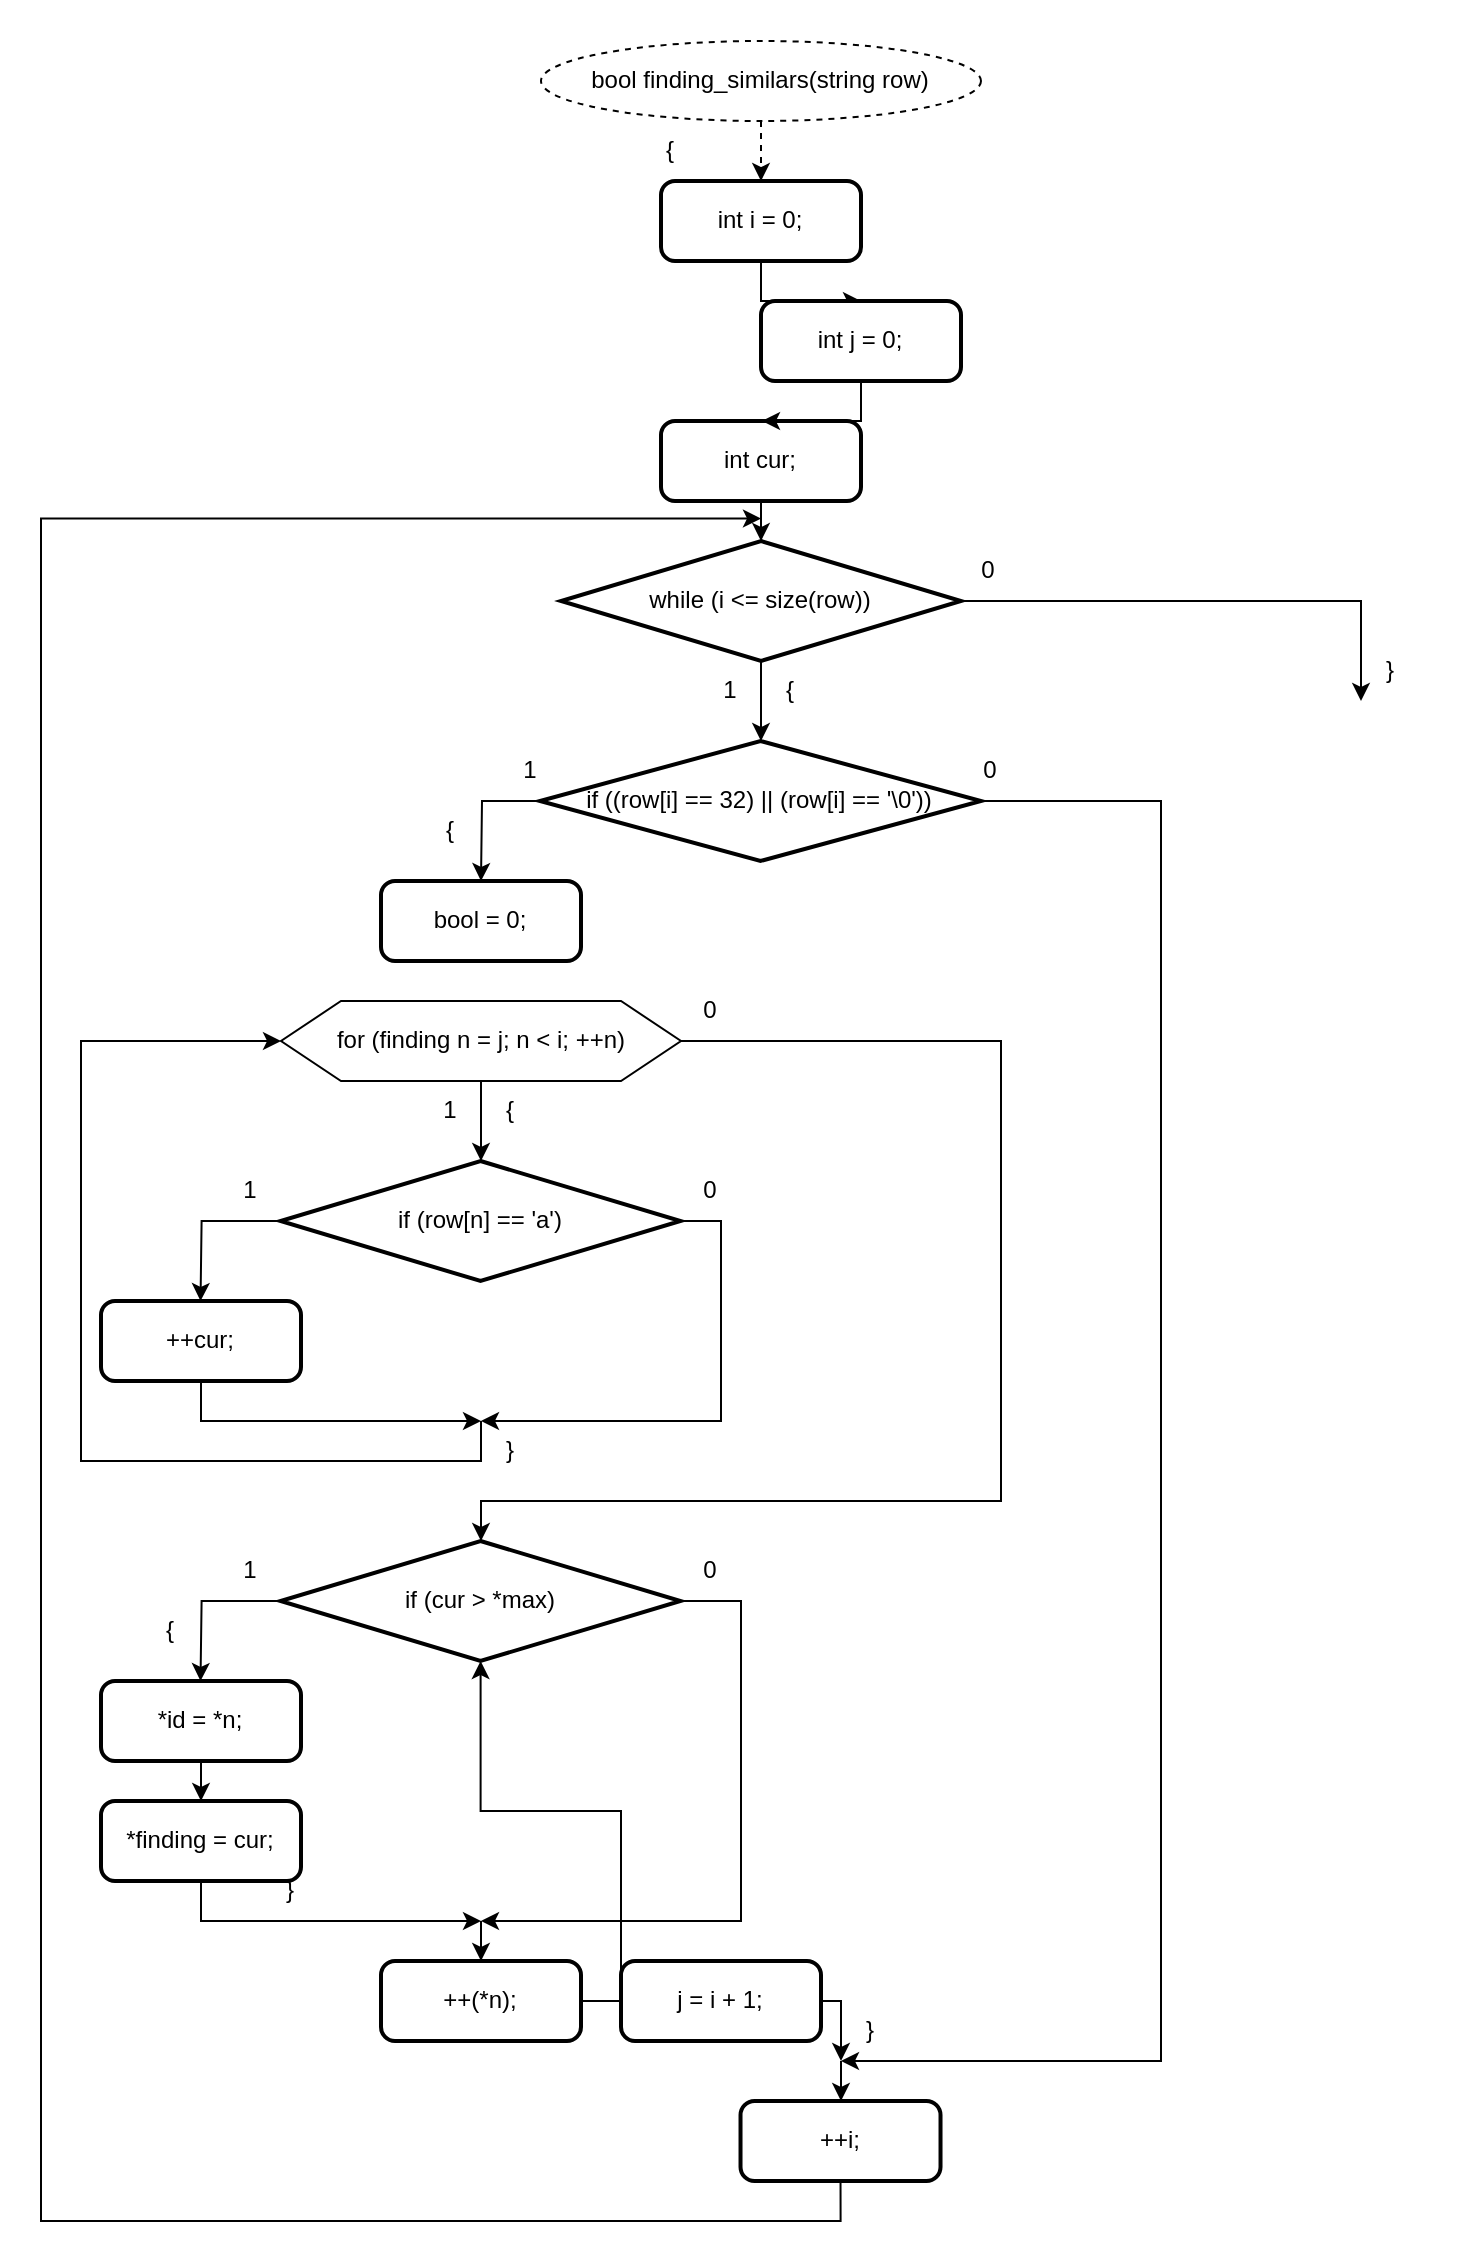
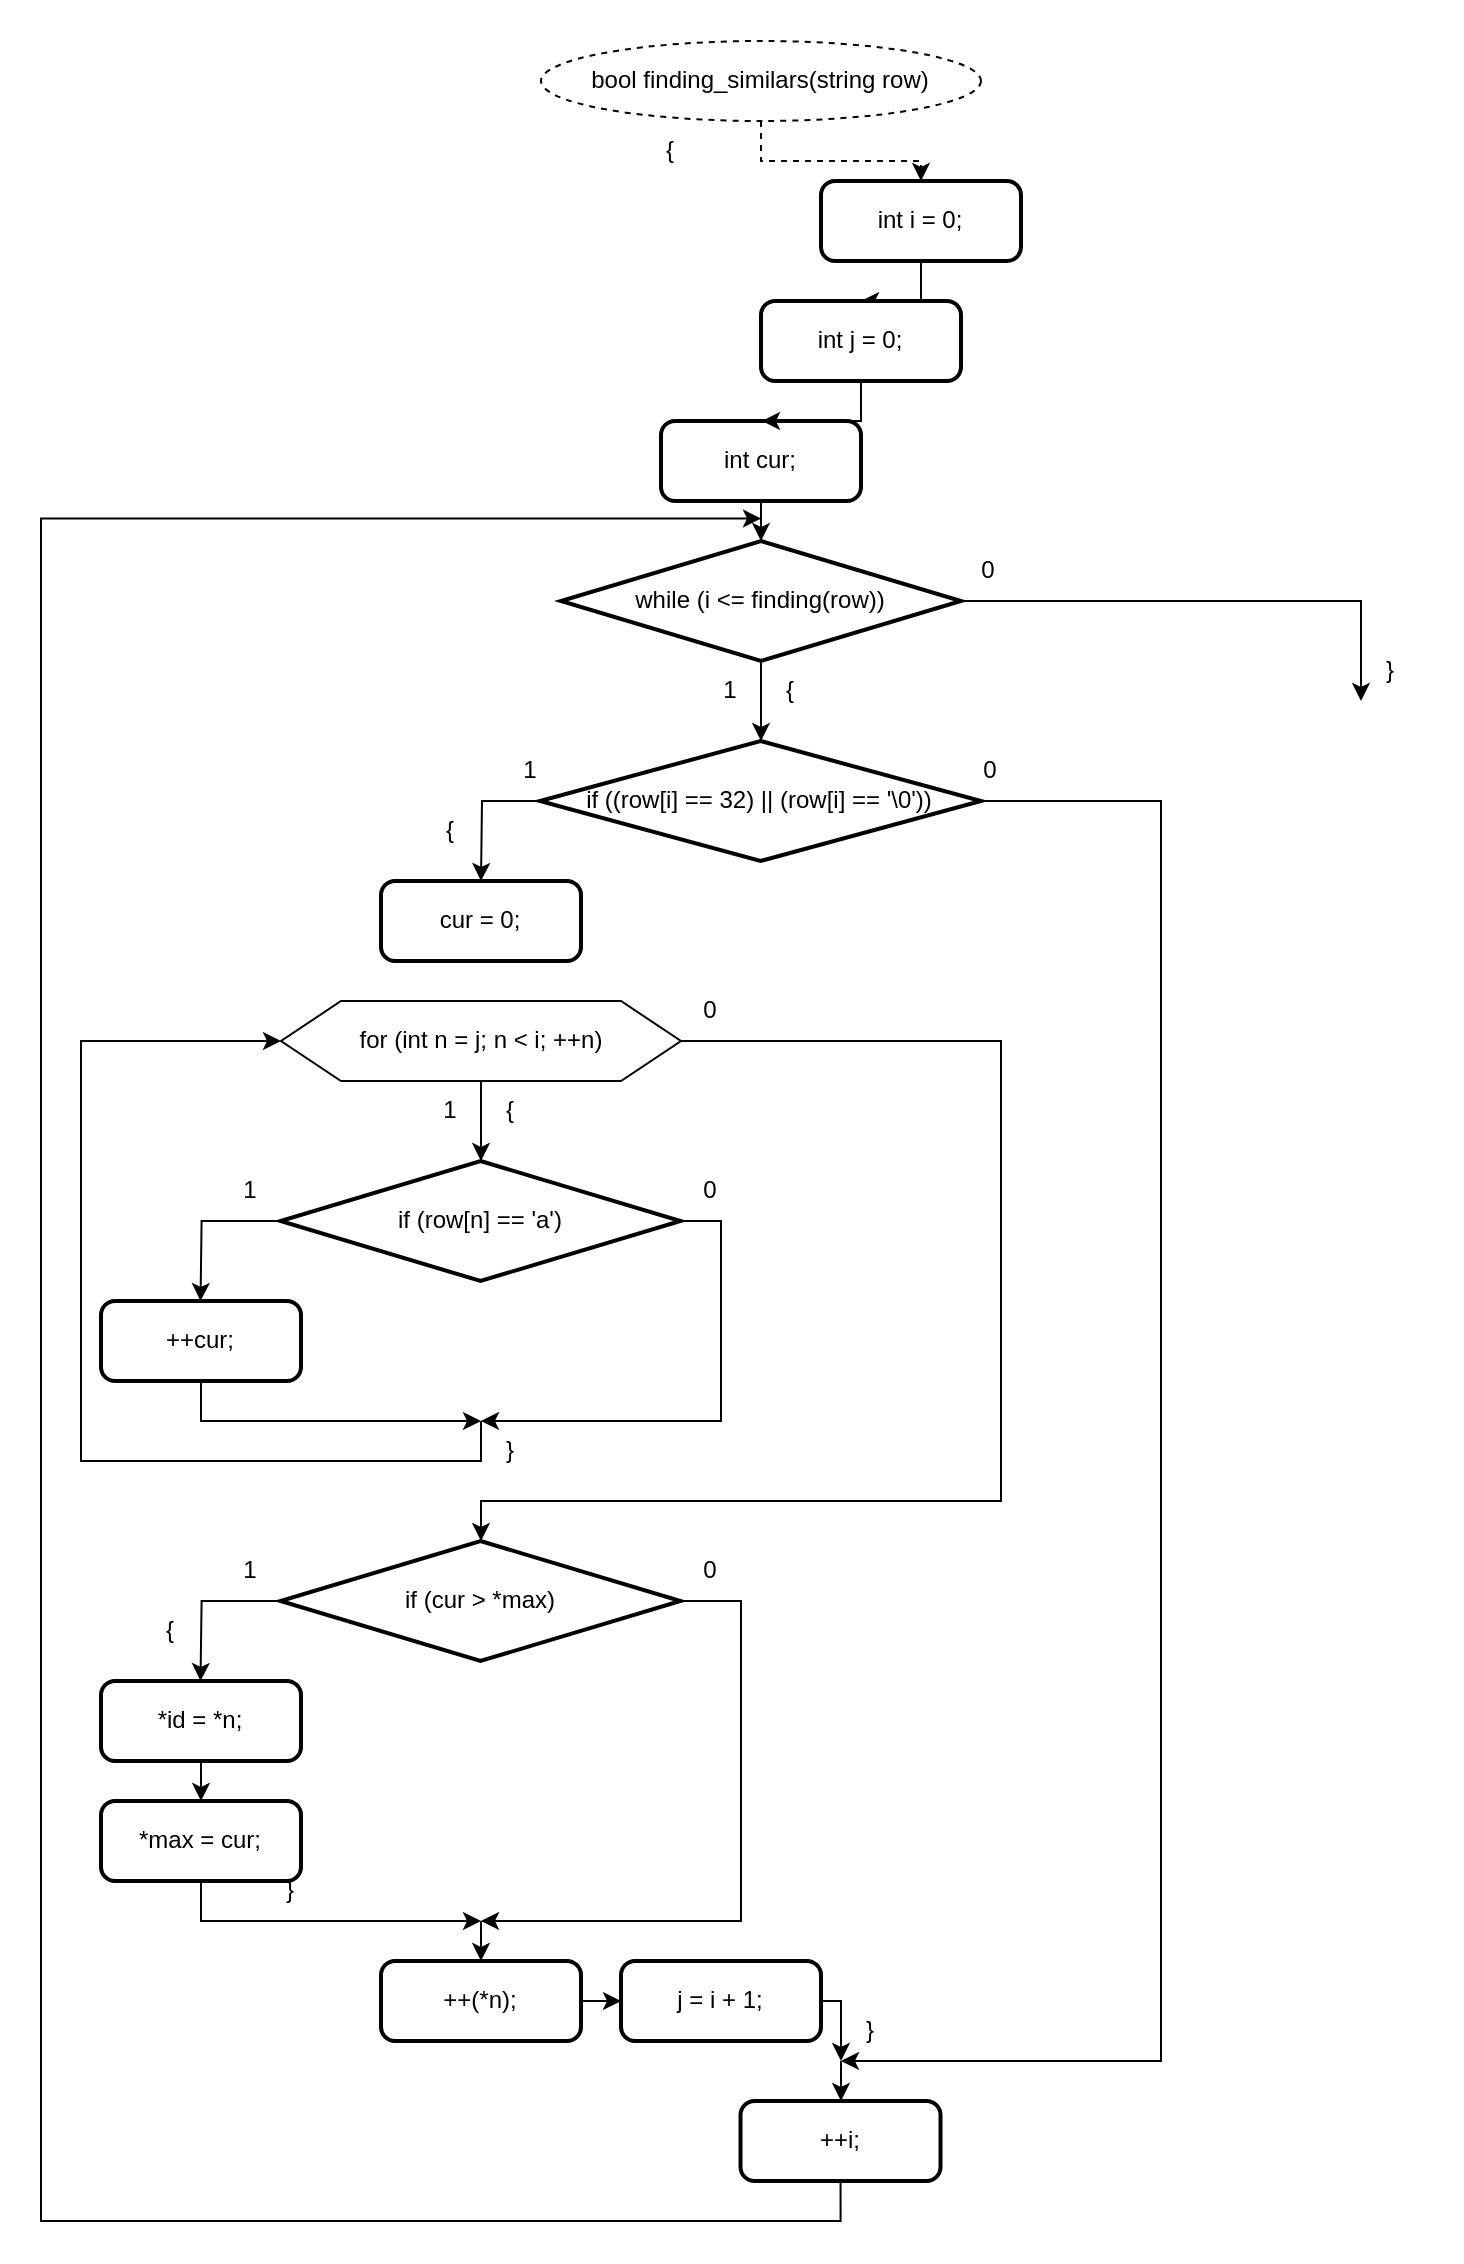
node "int i = 0;": moved (761, 221) -> (921, 221)
node "while (i <= size(row))": label "while (i <= size(row))" -> "while (i <= finding(row))"
node "bool = 0;": label "bool = 0;" -> "cur = 0;"
node "for (finding n = j; n < i; ++n)": label "for (finding n = j; n < i; ++n)" -> "for (int n = j; n < i; ++n)"
edge "++(*n);" -> "if (cur > *max)": now "++(*n);" -> "j = i + 1;"
node "*finding = cur;": label "*finding = cur;" -> "*max = cur;"
